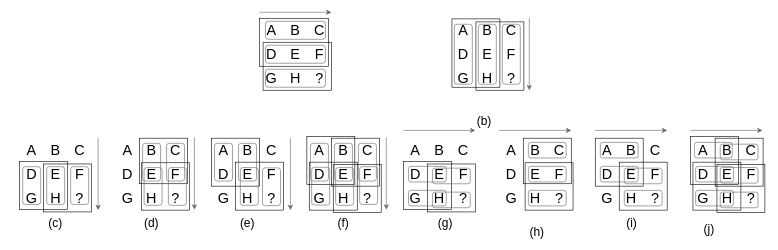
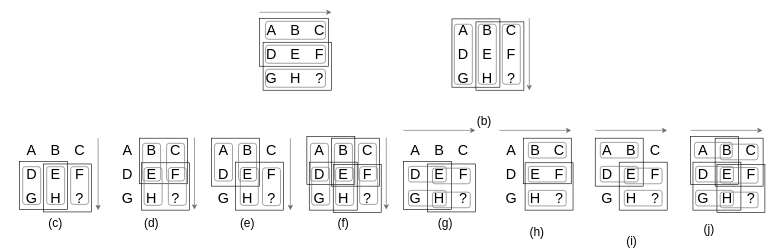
node "(i)": moved (632, 222) -> (632, 240)
